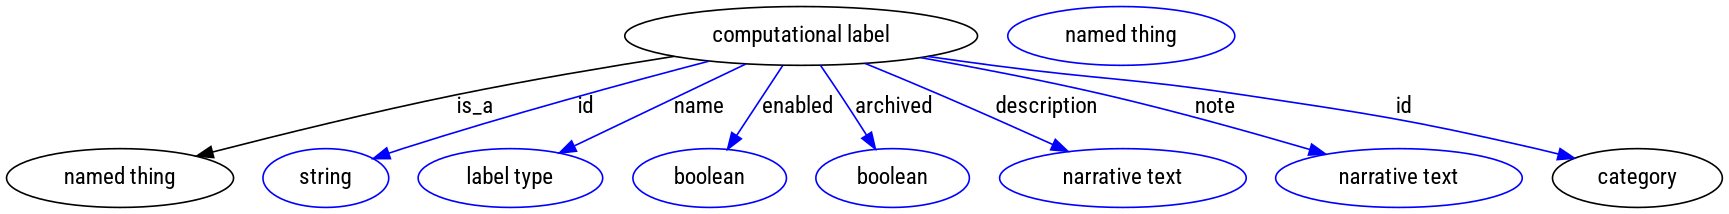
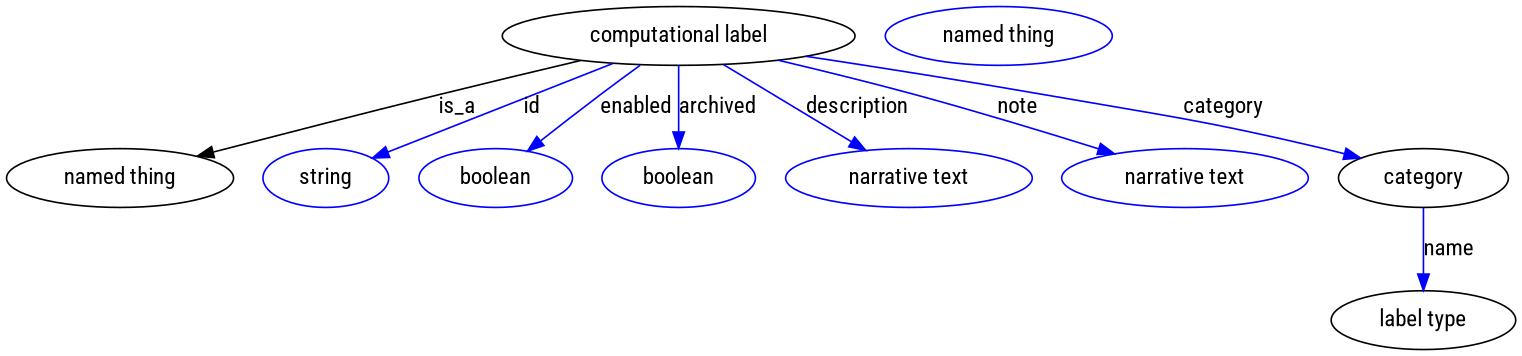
edge "computational label" -> "label type": now "category" -> "label type"
edge "computational label" -> "category": label "id" -> "category"
node "label type": color blue -> black
